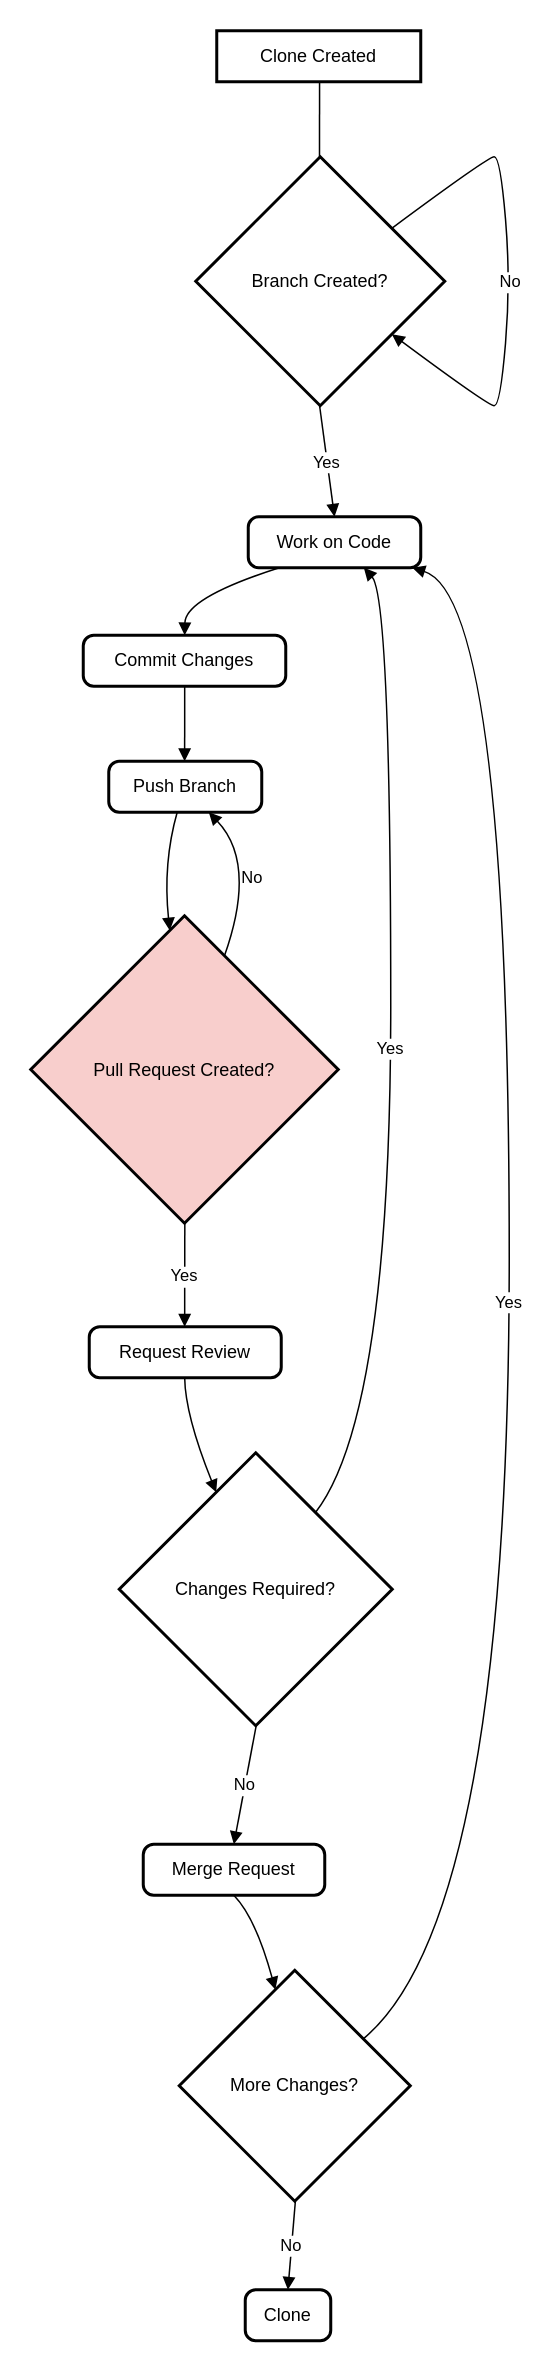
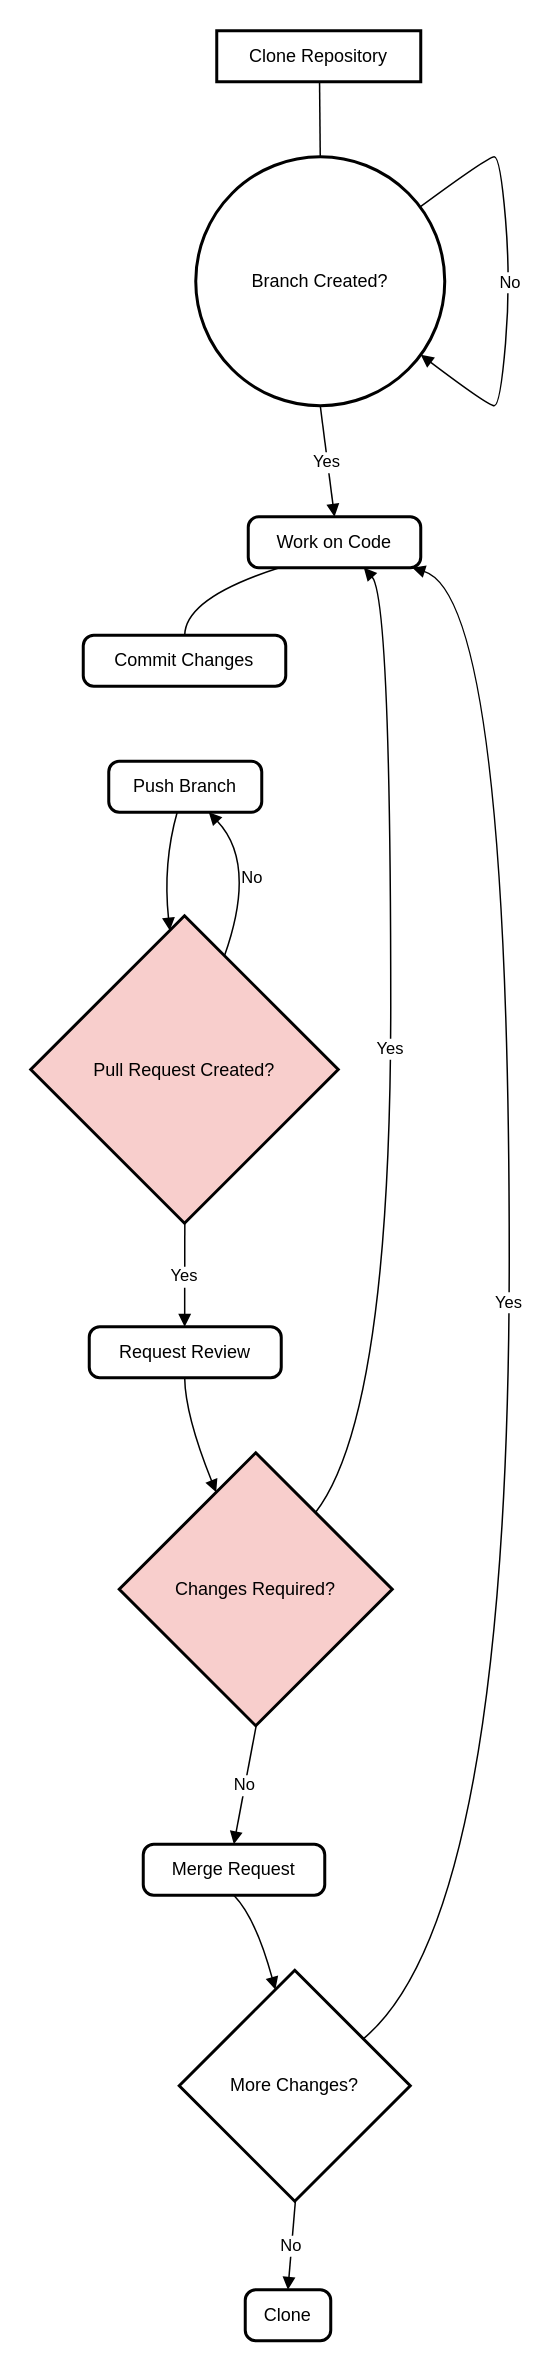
node "Clone Created": label "Clone Created" -> "Clone Repository"
node "Branch Created?": shape diamond -> ellipse
edge "Work on Code" -> "Commit Changes": arrowhead block -> none
edge "Commit Changes" -> "Push Branch": removed
node "Changes Required?": fillcolor #ffffff -> #f8cecc
